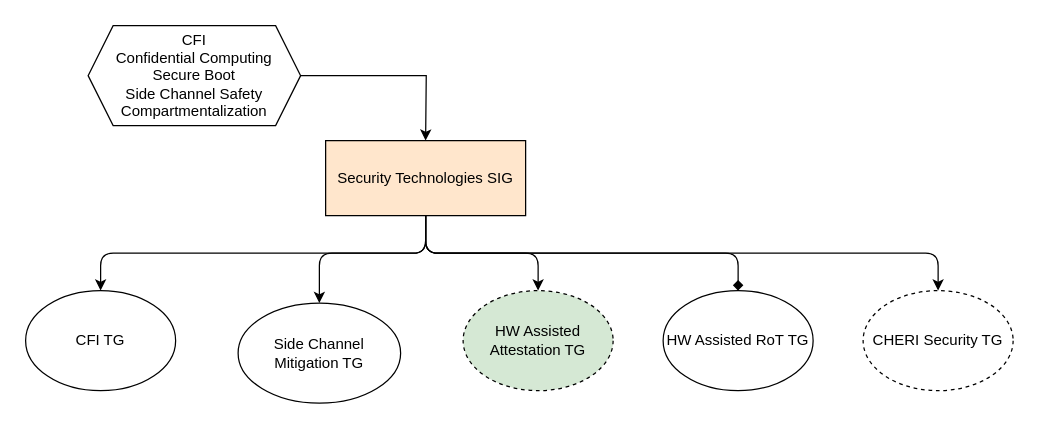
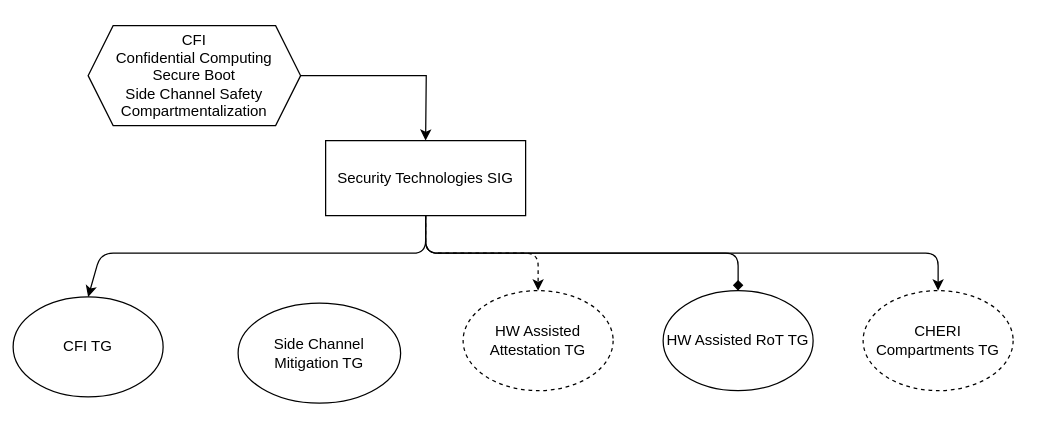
node "Security Technologies SIG": fillcolor #ffe6cc -> #ffffff
edge "Security Technologies SIG" -> "HW Assisted Attestation TG": style solid -> dashed
edge "Security Technologies SIG" -> "Side Channel Mitigation TG": removed
node "CFI TG": moved (101, 341) -> (88, 347)
node "HW Assisted Attestation TG": fillcolor #d5e8d4 -> #ffffff
node "CHERI Security TG": label "CHERI Security TG" -> "CHERI Compartments TG"
